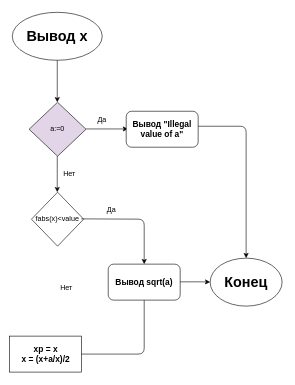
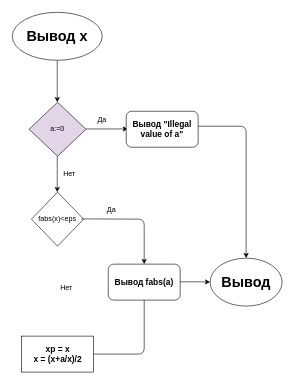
node "fabs(x)<value": label "fabs(x)<value" -> "fabs(x)<eps"
node "Вывод sqrt(a)": label "Вывод sqrt(a)" -> "Вывод fabs(a)"
node "Конец": label "Конец" -> "Вывод"
node "xp = x x = (x+a/x)/2": moved (46, 354) -> (58, 354)
